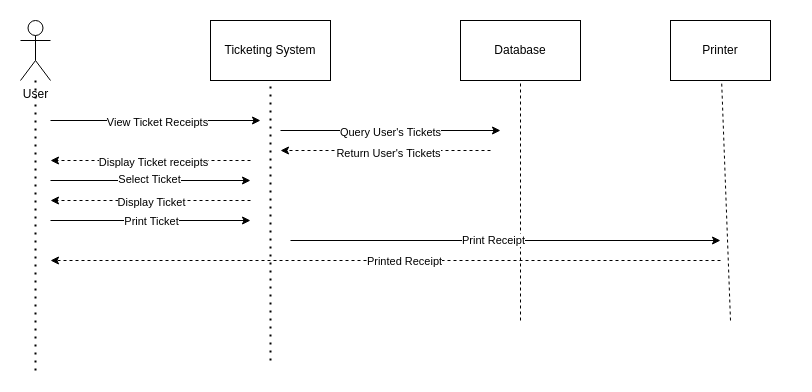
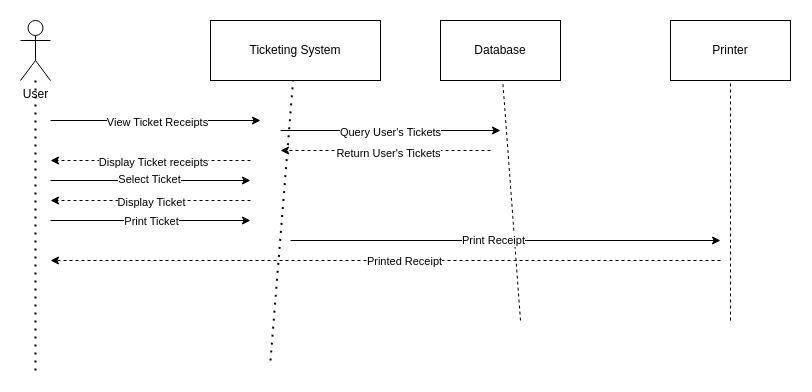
node "Ticketing System": size 120x60 -> 170x60
node "Database": moved (521, 51) -> (501, 51)
node "Printer": size 100x60 -> 120x60
